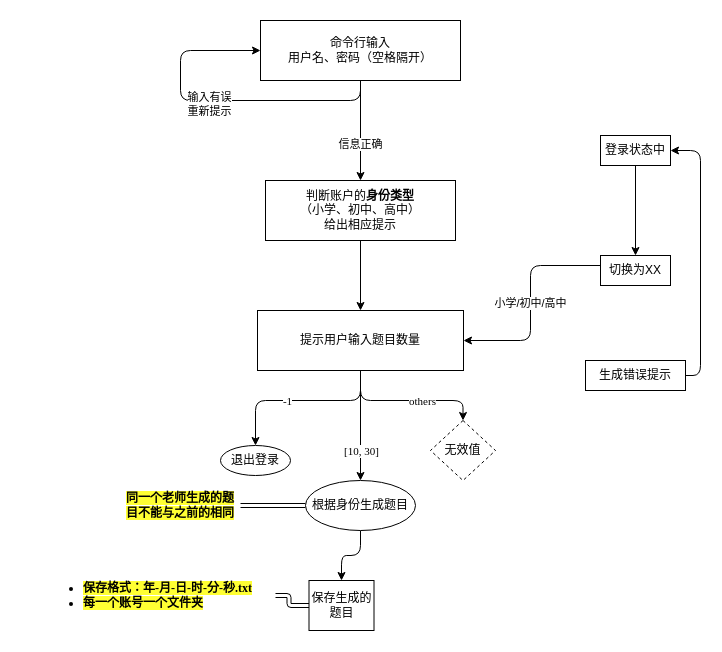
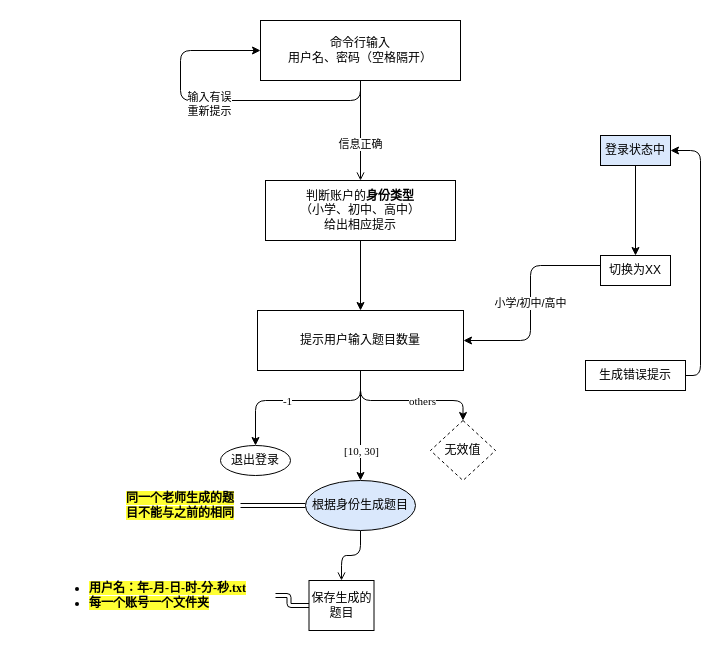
node "登录状态中": fillcolor #ffffff -> #dae8fc
edge "命令行输入 用户名、密码（空格隔开）" -> "判断账户的身份类型 （小学、初中、高中） 给出相应提示": arrowhead classic -> open
node "根据身份生成题目": fillcolor #ffffff -> #dae8fc
edge "根据身份生成题目" -> "保存生成的题目": arrowhead classic -> open
node "保存格式：年-月-日-时-分-秒.txt 每一个账号一个文件夹": label "保存格式：年-月-日-时-分-秒.txt 每一个账号一个文件夹" -> "用户名：年-月-日-时-分-秒.txt 每一个账号一个文件夹"
